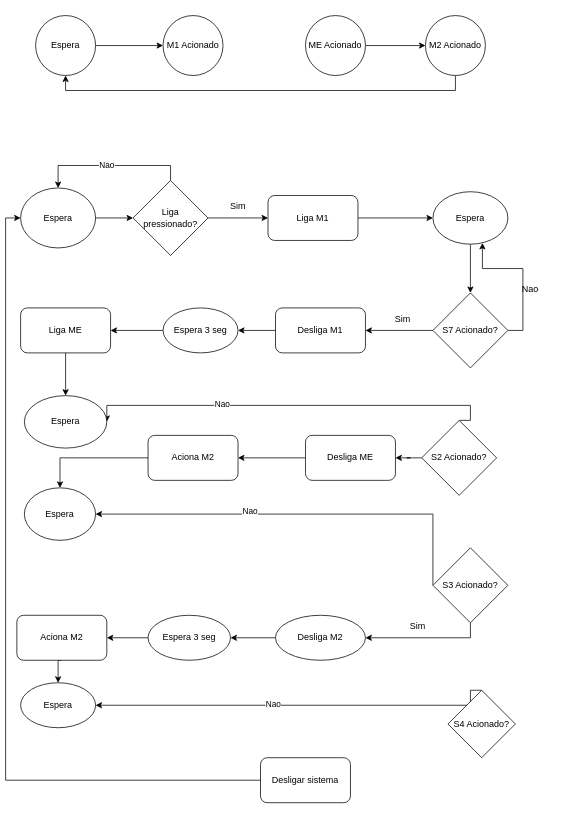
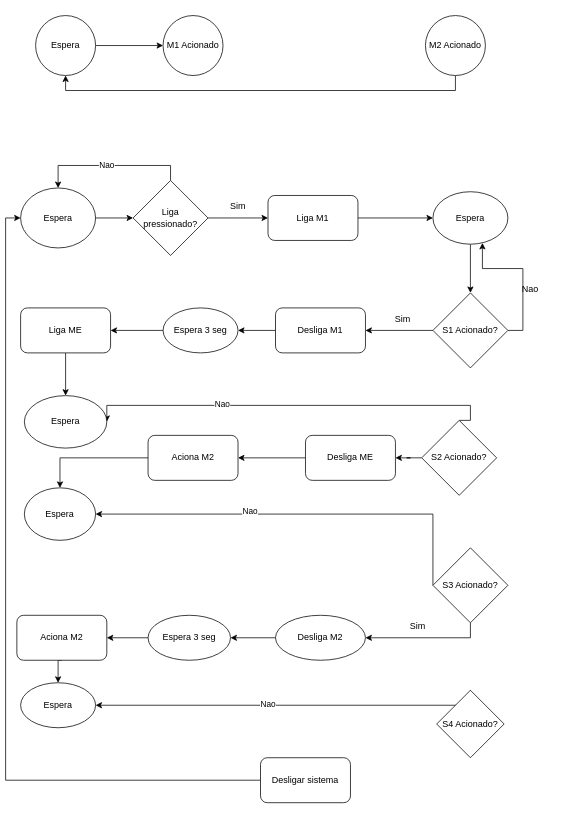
node "ME Acionado": removed
edge "ME Acionado" -> "M2 Acionado": removed
node "S7 Acionado?": label "S7 Acionado?" -> "S1 Acionado?"
node "S4 Acionado?": moved (482, 724) -> (471, 724)
